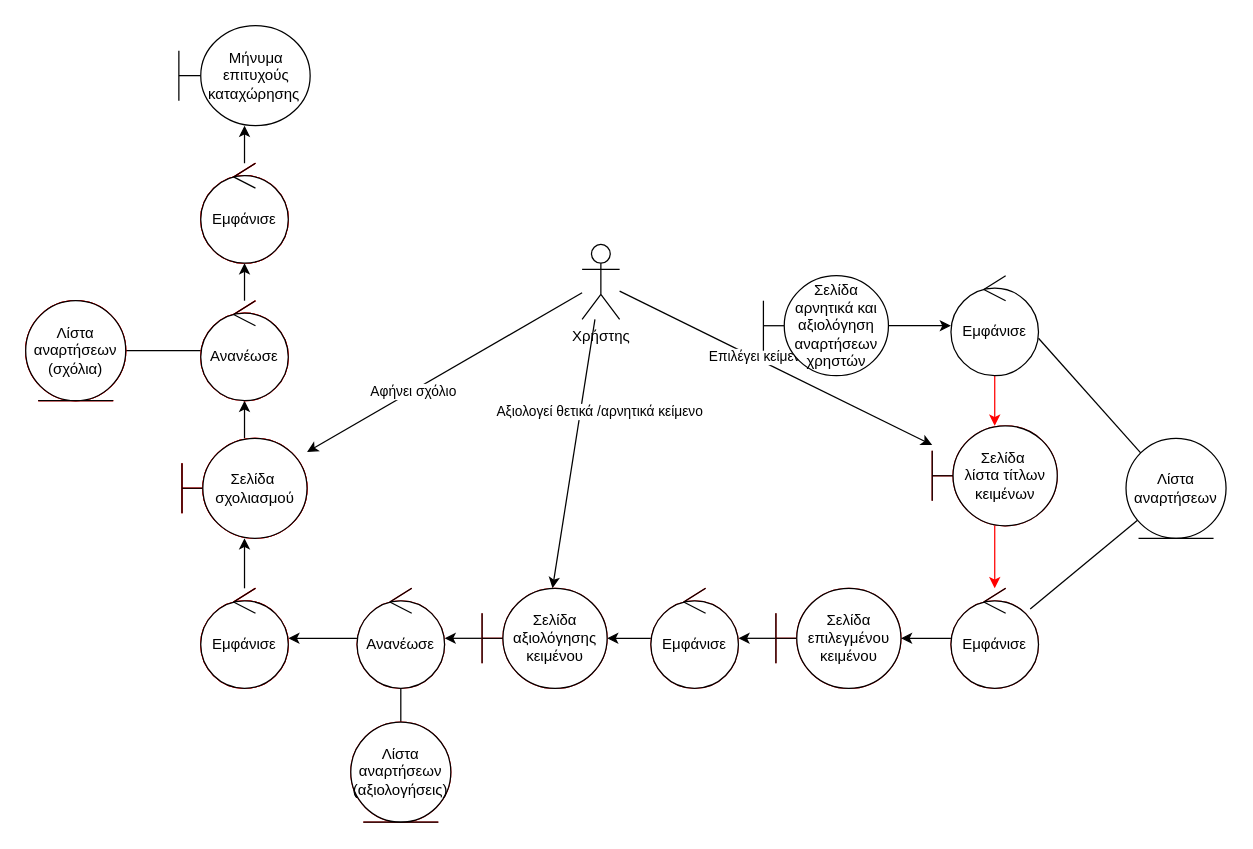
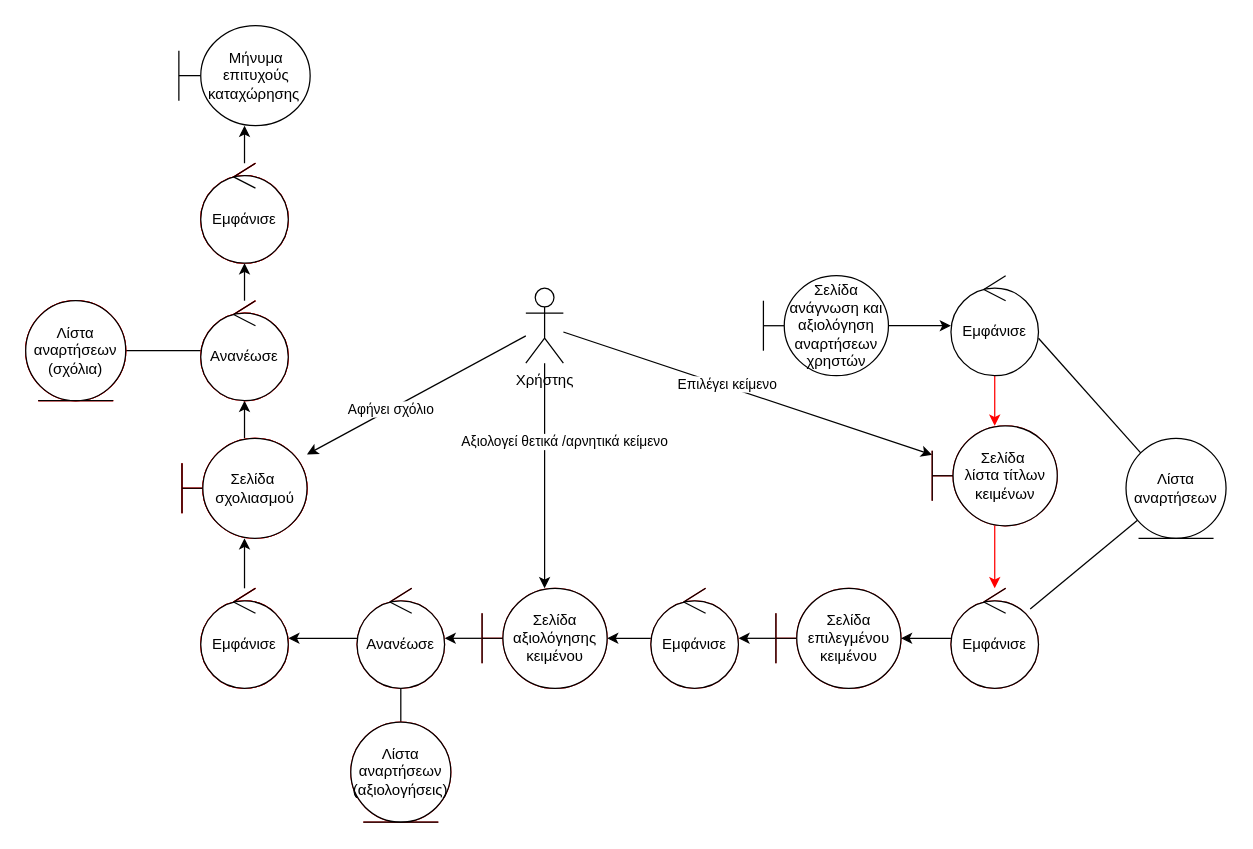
node "Χρήστης": moved (601, 282) -> (544, 326)
node "Σελίδα αρνητικά και αξιολόγηση αναρτήσεων χρηστών": label "Σελίδα αρνητικά και αξιολόγηση αναρτήσεων χρηστών" -> "Σελίδα ανάγνωση και αξιολόγηση αναρτήσεων χρηστών"
